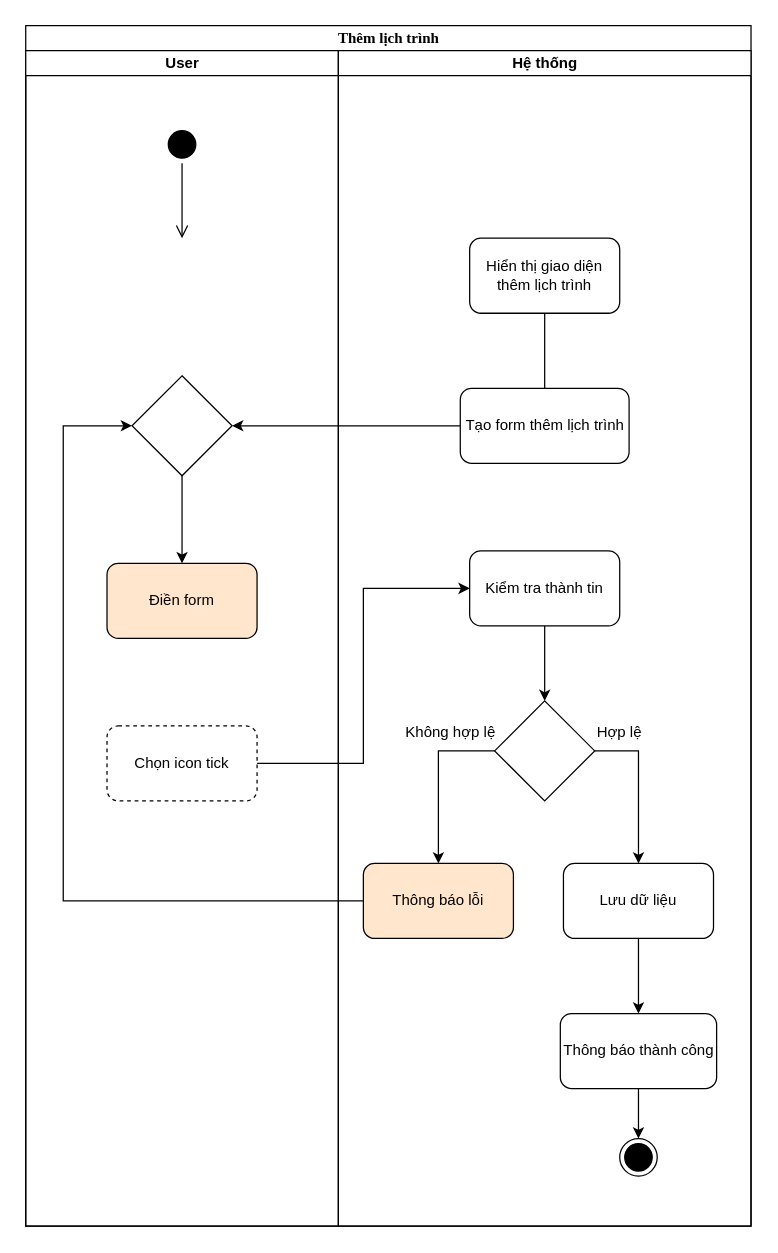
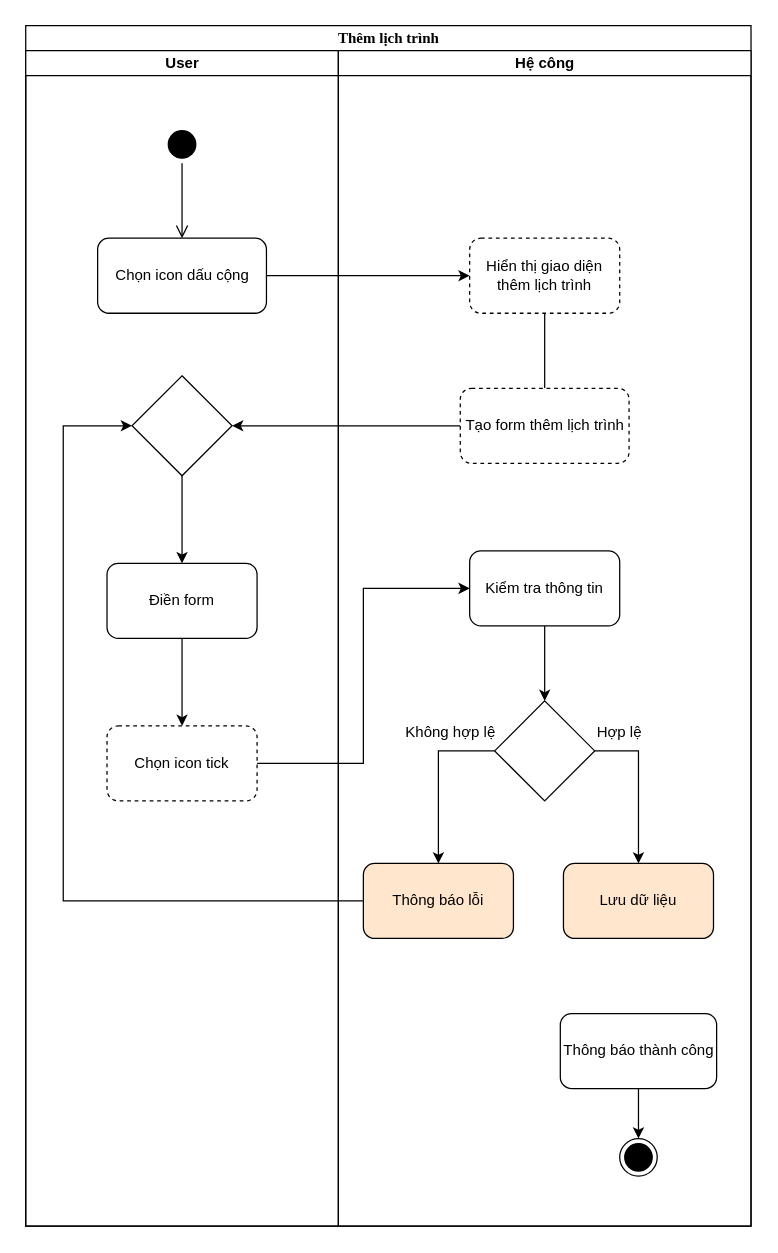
node "Hệ thống": label "Hệ thống" -> "Hệ công"
node "Chọn icon dấu cộng": added
edge "Chọn icon dấu cộng" -> "Hiển thị giao diện thêm lịch trình": added
node "Hiển thị giao diện thêm lịch trình": style solid -> dashed
node "Tạo form thêm lịch trình": style solid -> dashed
node "Kiểm tra thành tin": label "Kiểm tra thành tin" -> "Kiểm tra thông tin"
node "Điền form": fillcolor #ffe6cc -> #ffffff
edge "Điền form" -> "Chọn icon tick": added
node "Lưu dữ liệu": fillcolor #ffffff -> #ffe6cc
edge "Lưu dữ liệu" -> "Thông báo thành công": removed
